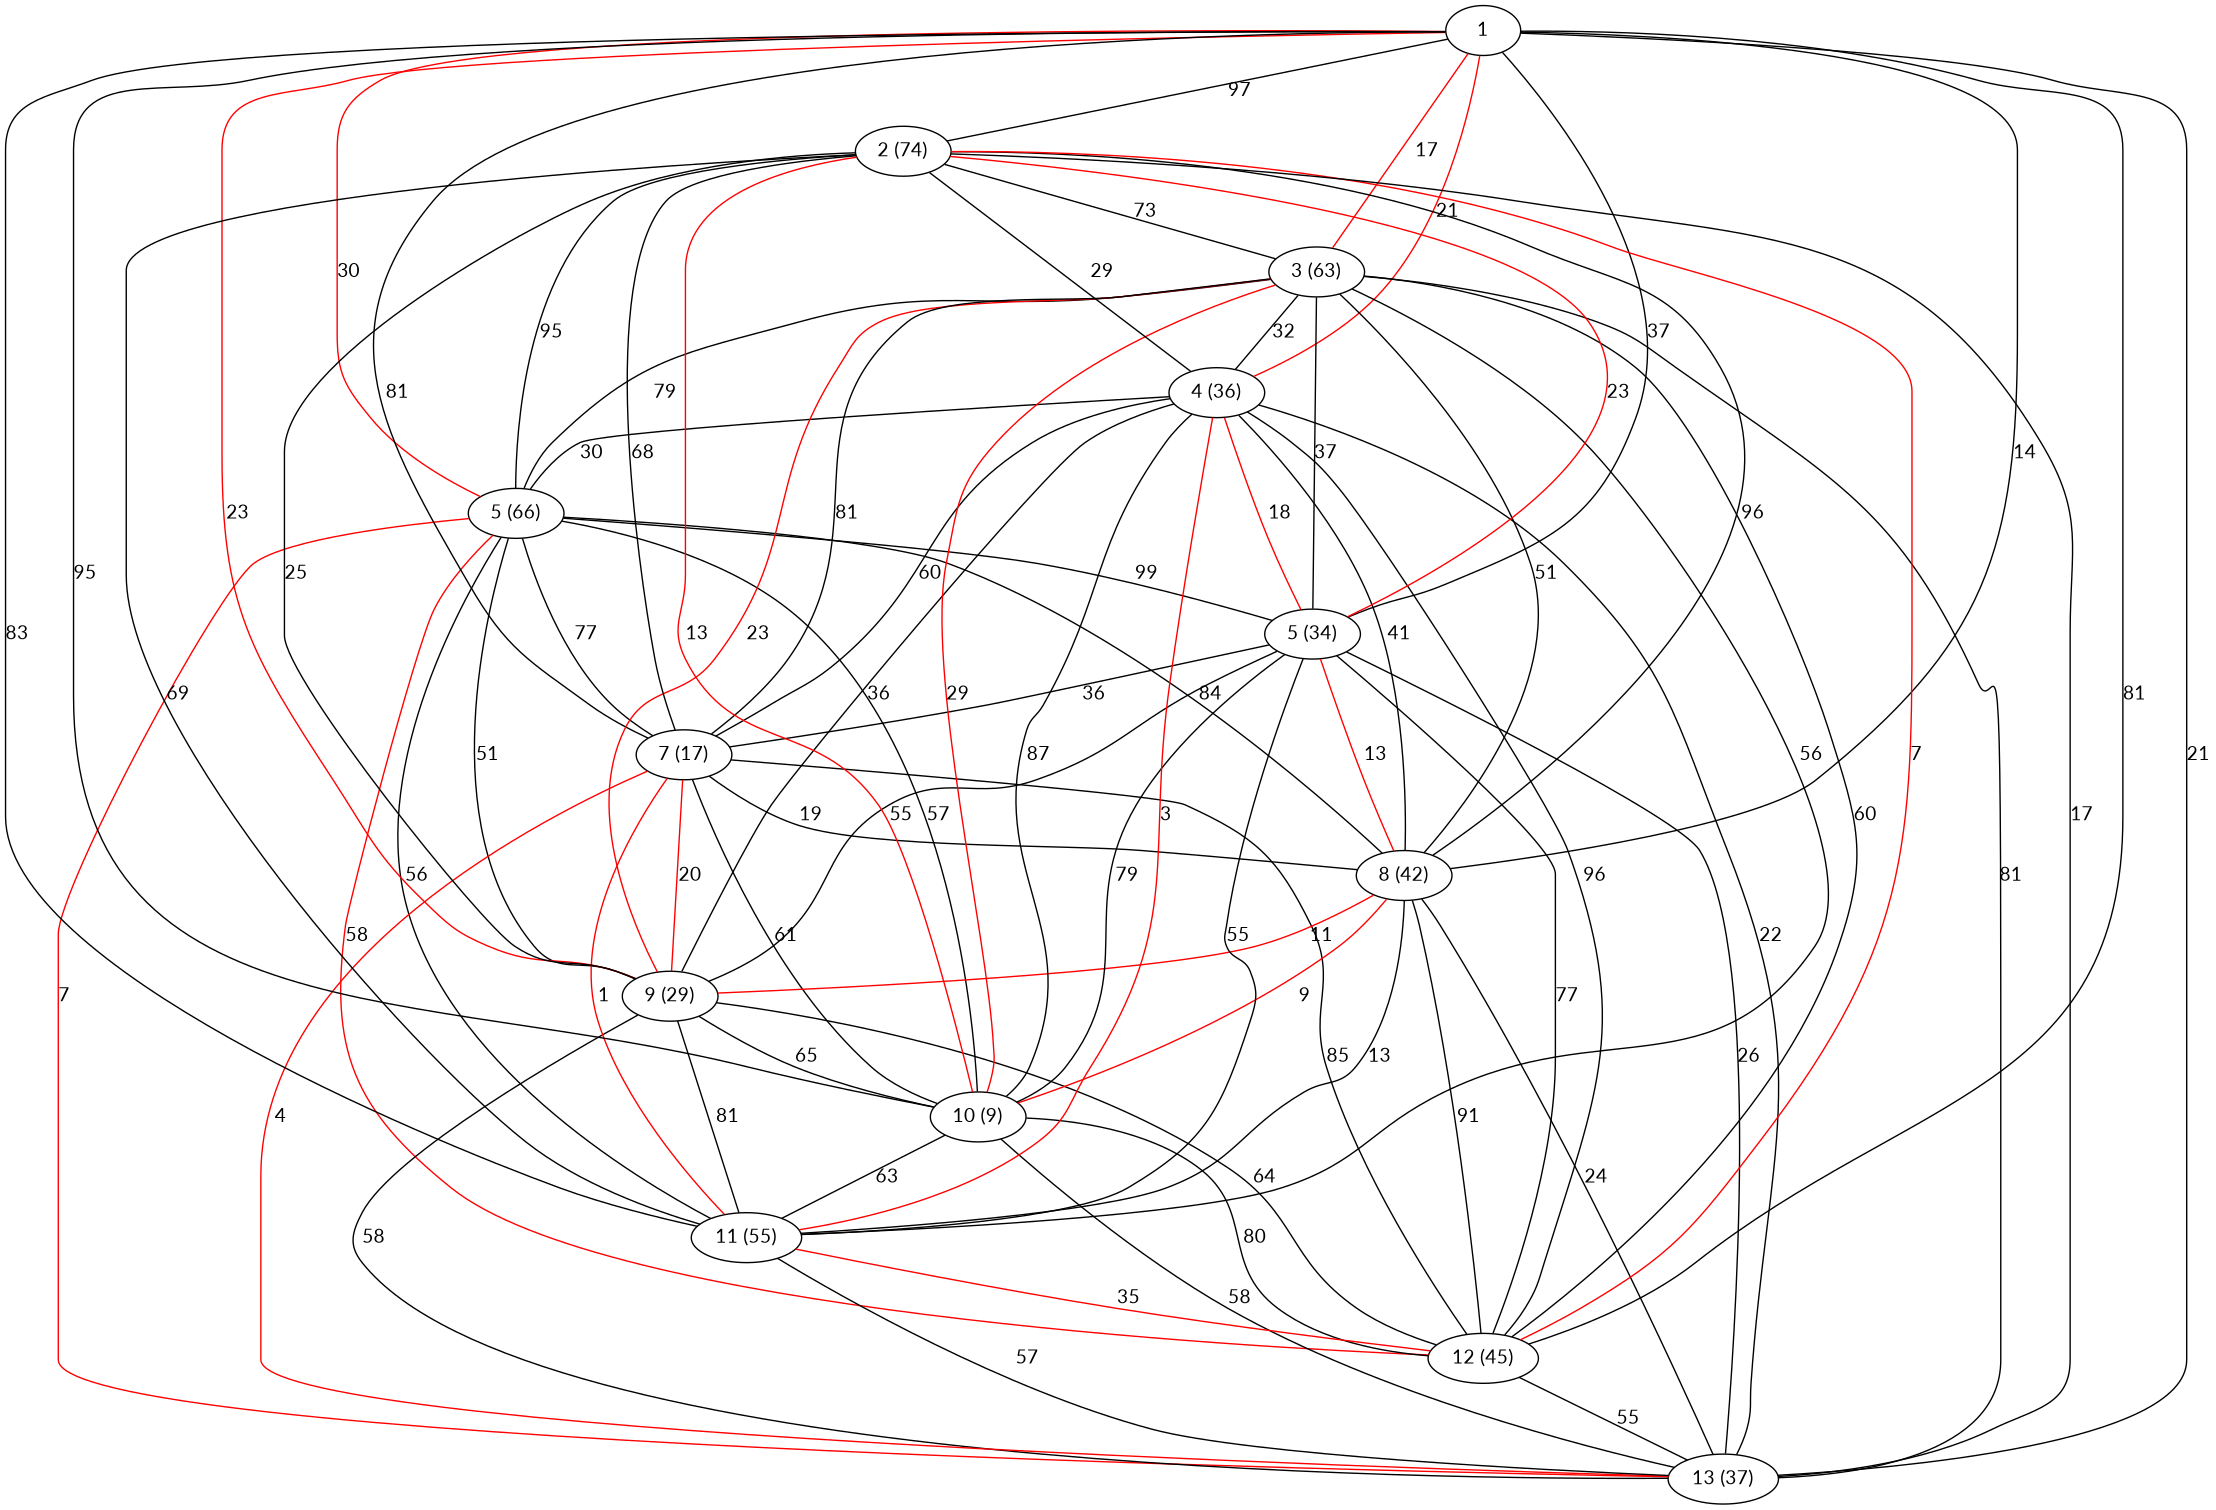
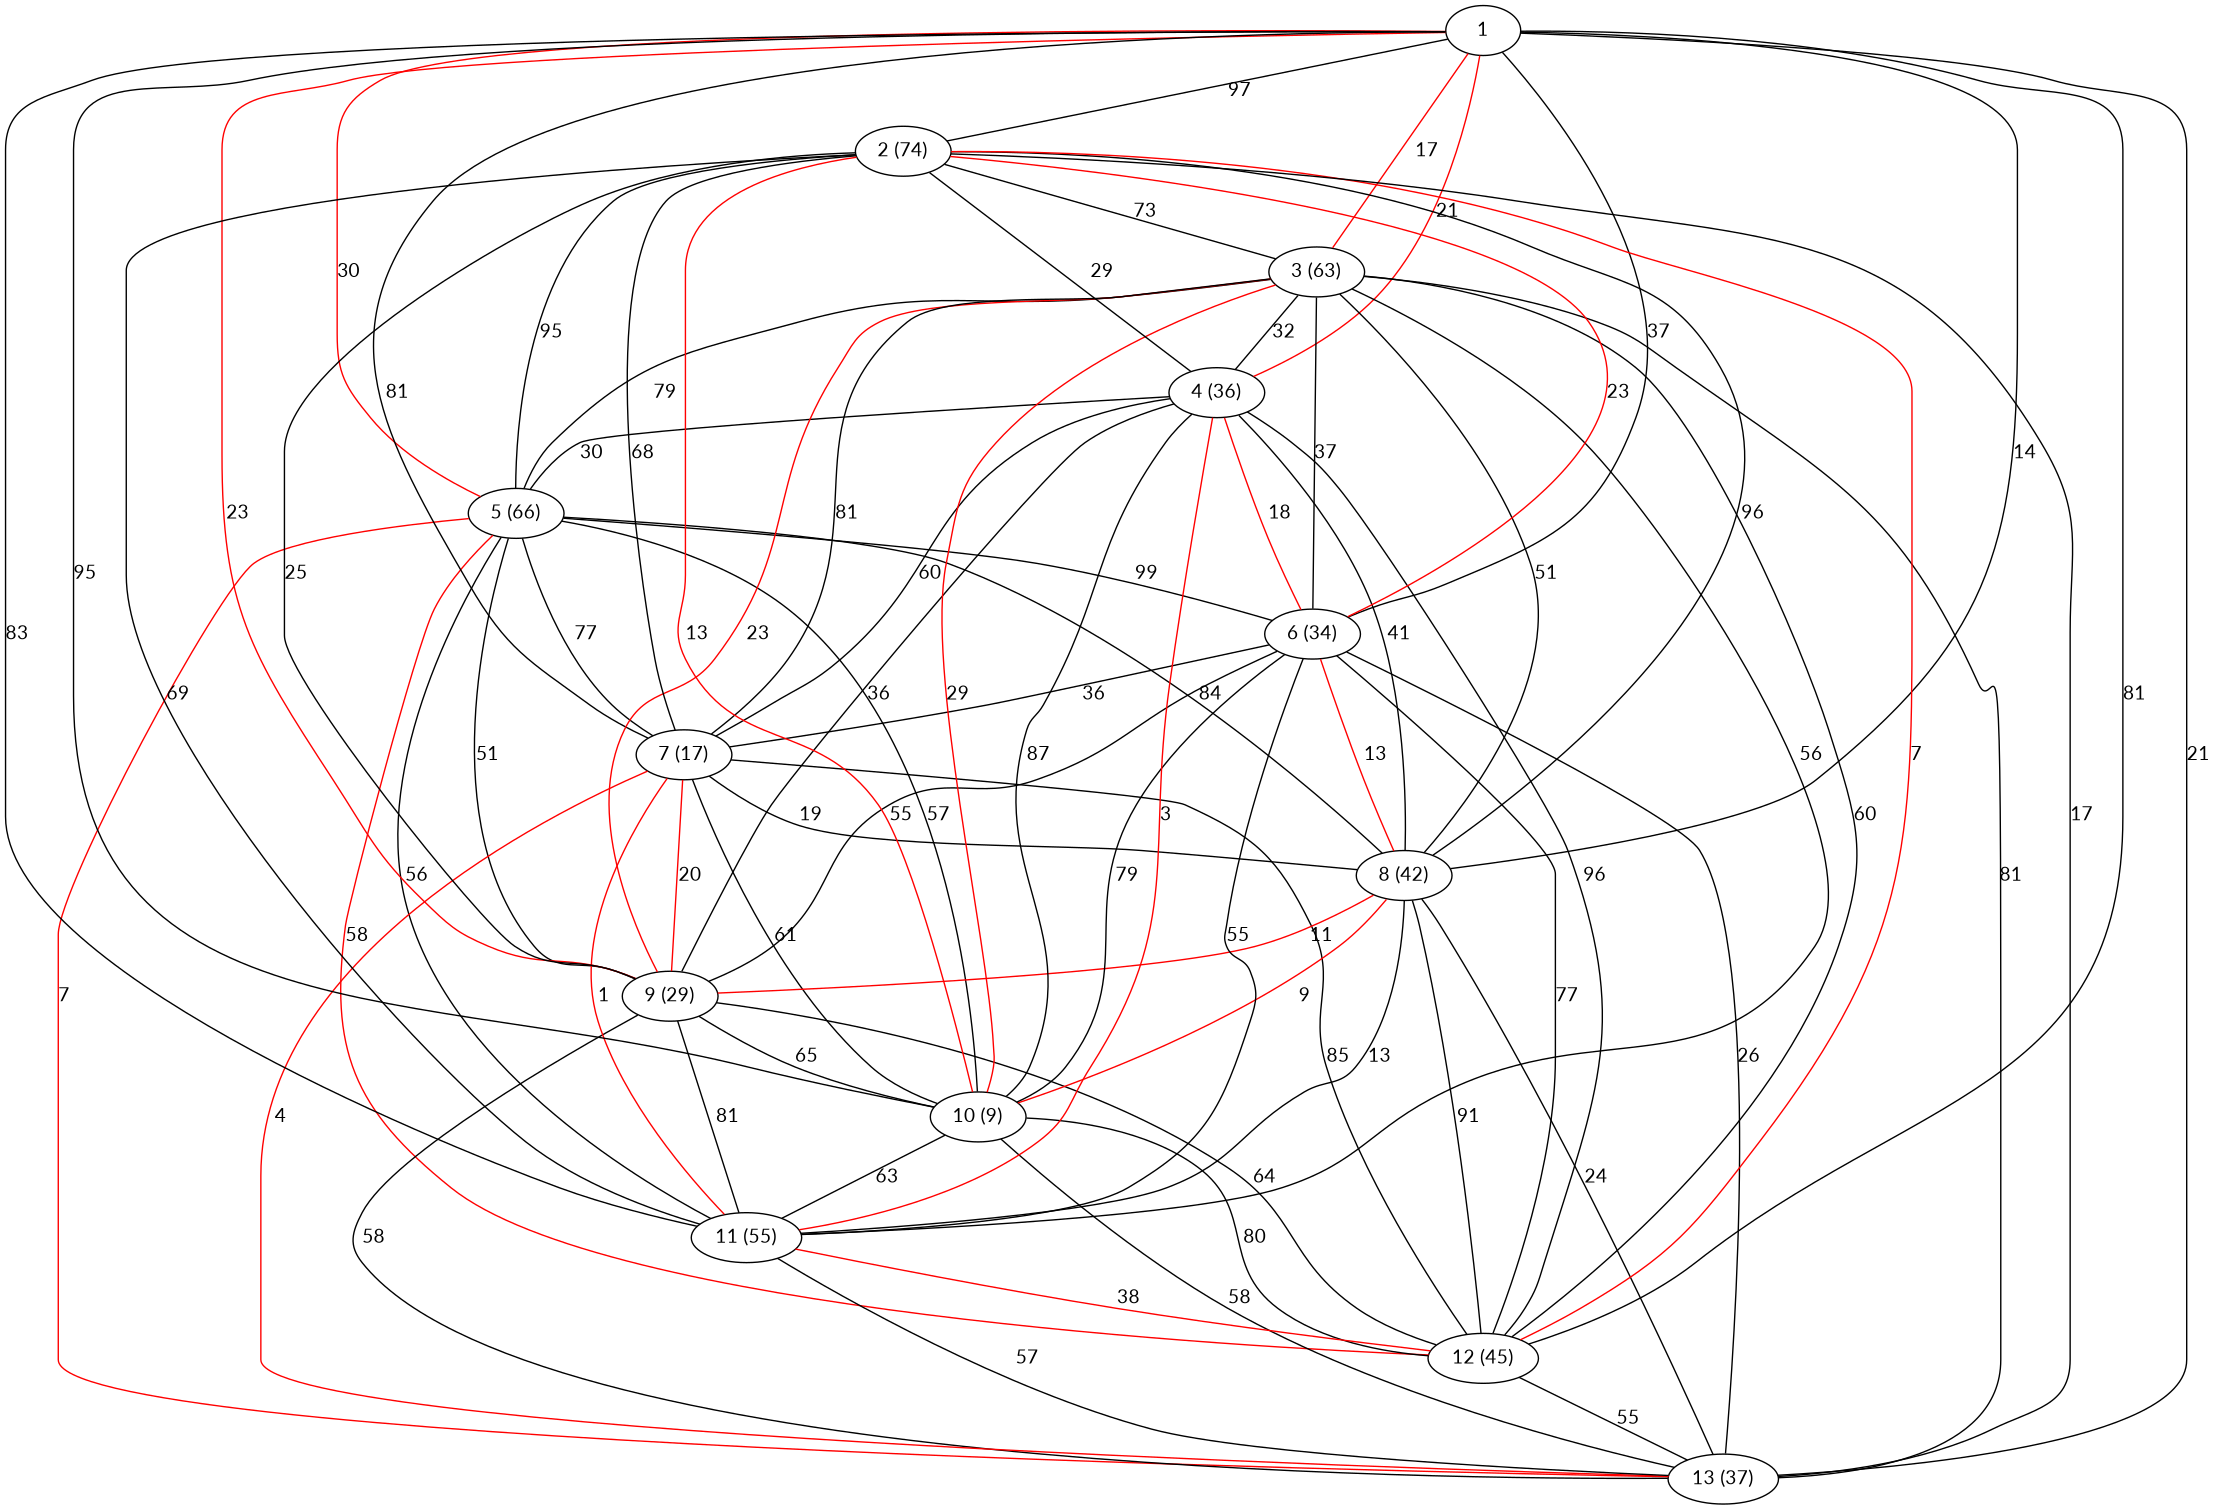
node "5 (34)": label "5 (34)" -> "6 (34)"
edge "4 (36)" -- "13 (37)": removed, label "22"
edge "11 (55)" -- "12 (45)": label "35" -> "38"
